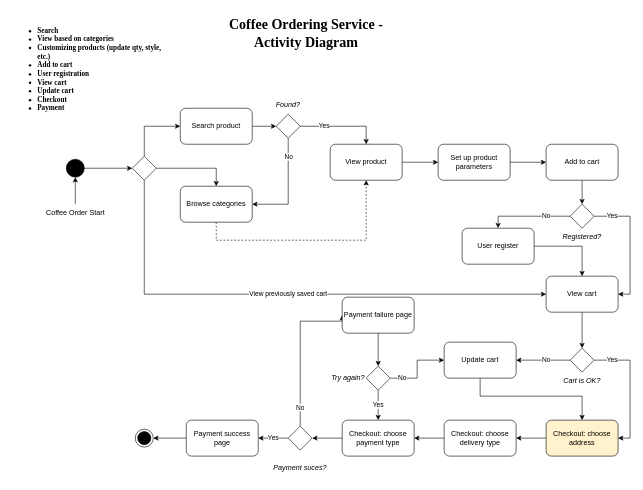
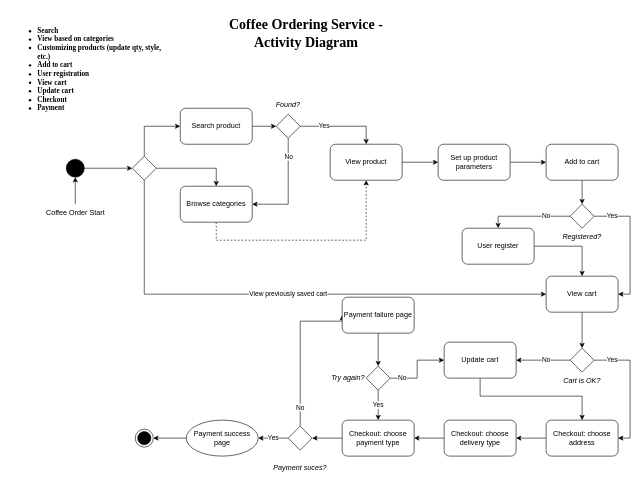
node "Payment success page": shape rounded rectangle -> ellipse
node "Checkout: choose address": fillcolor #fff2cc -> #ffffff
